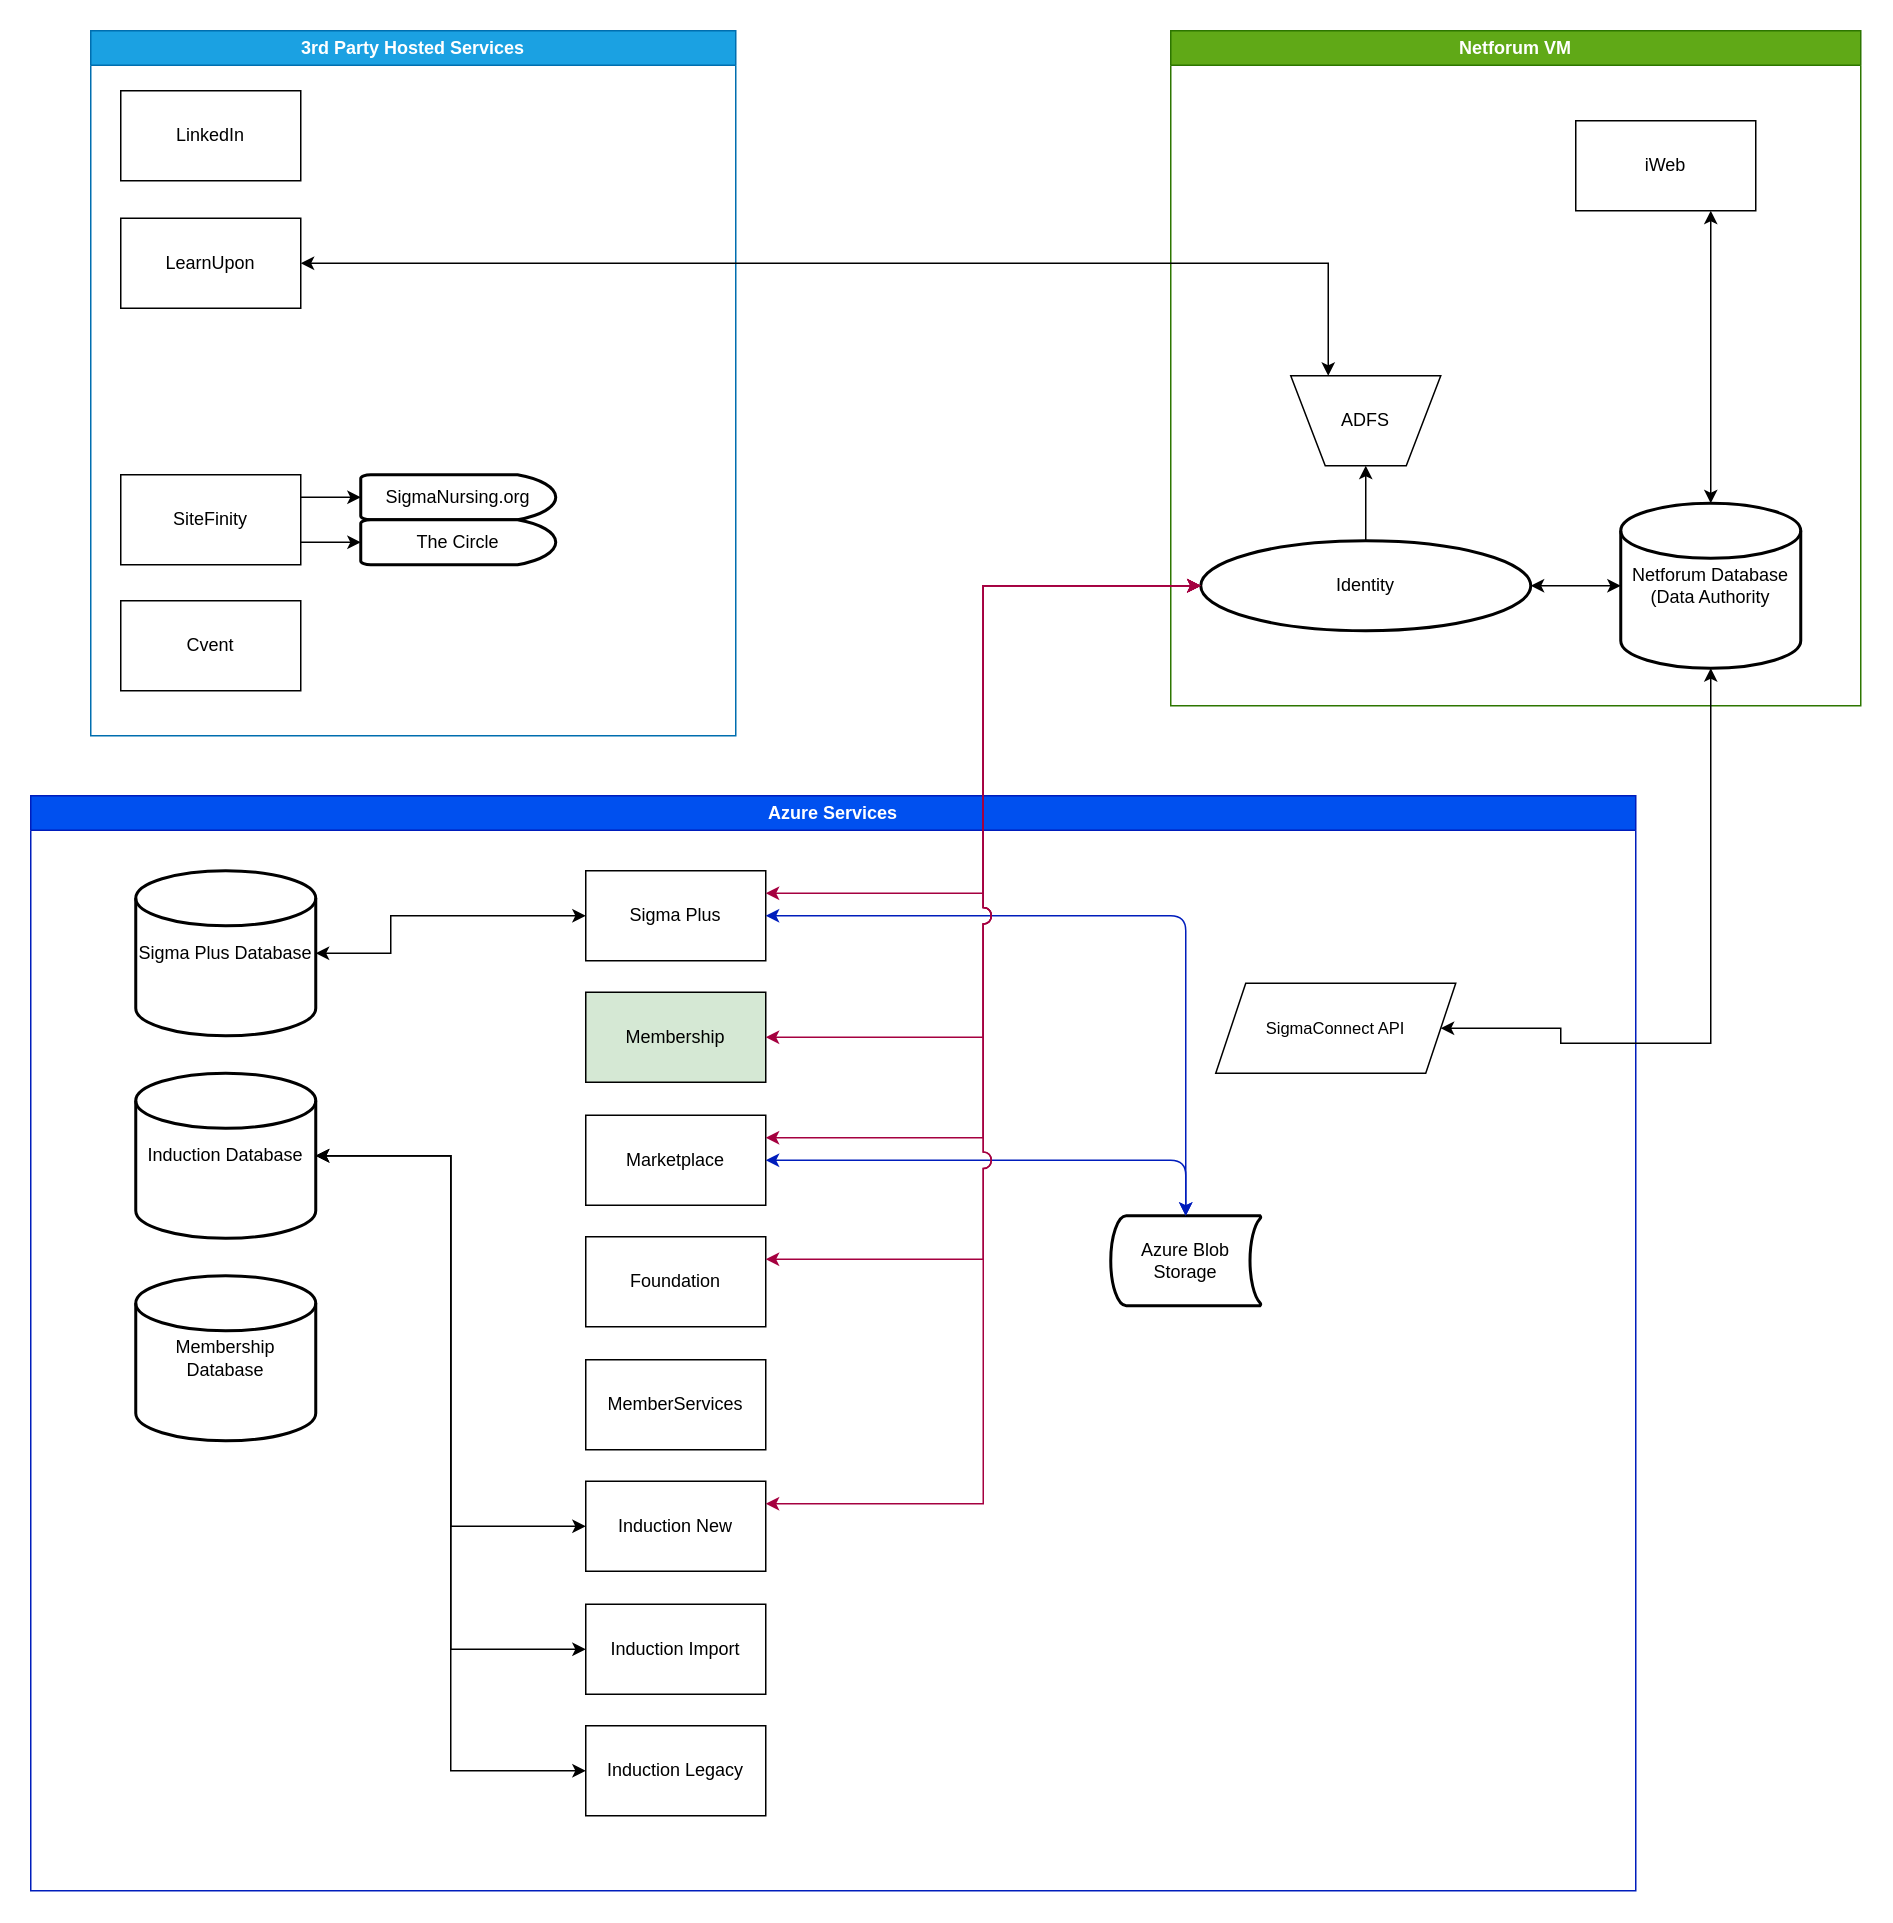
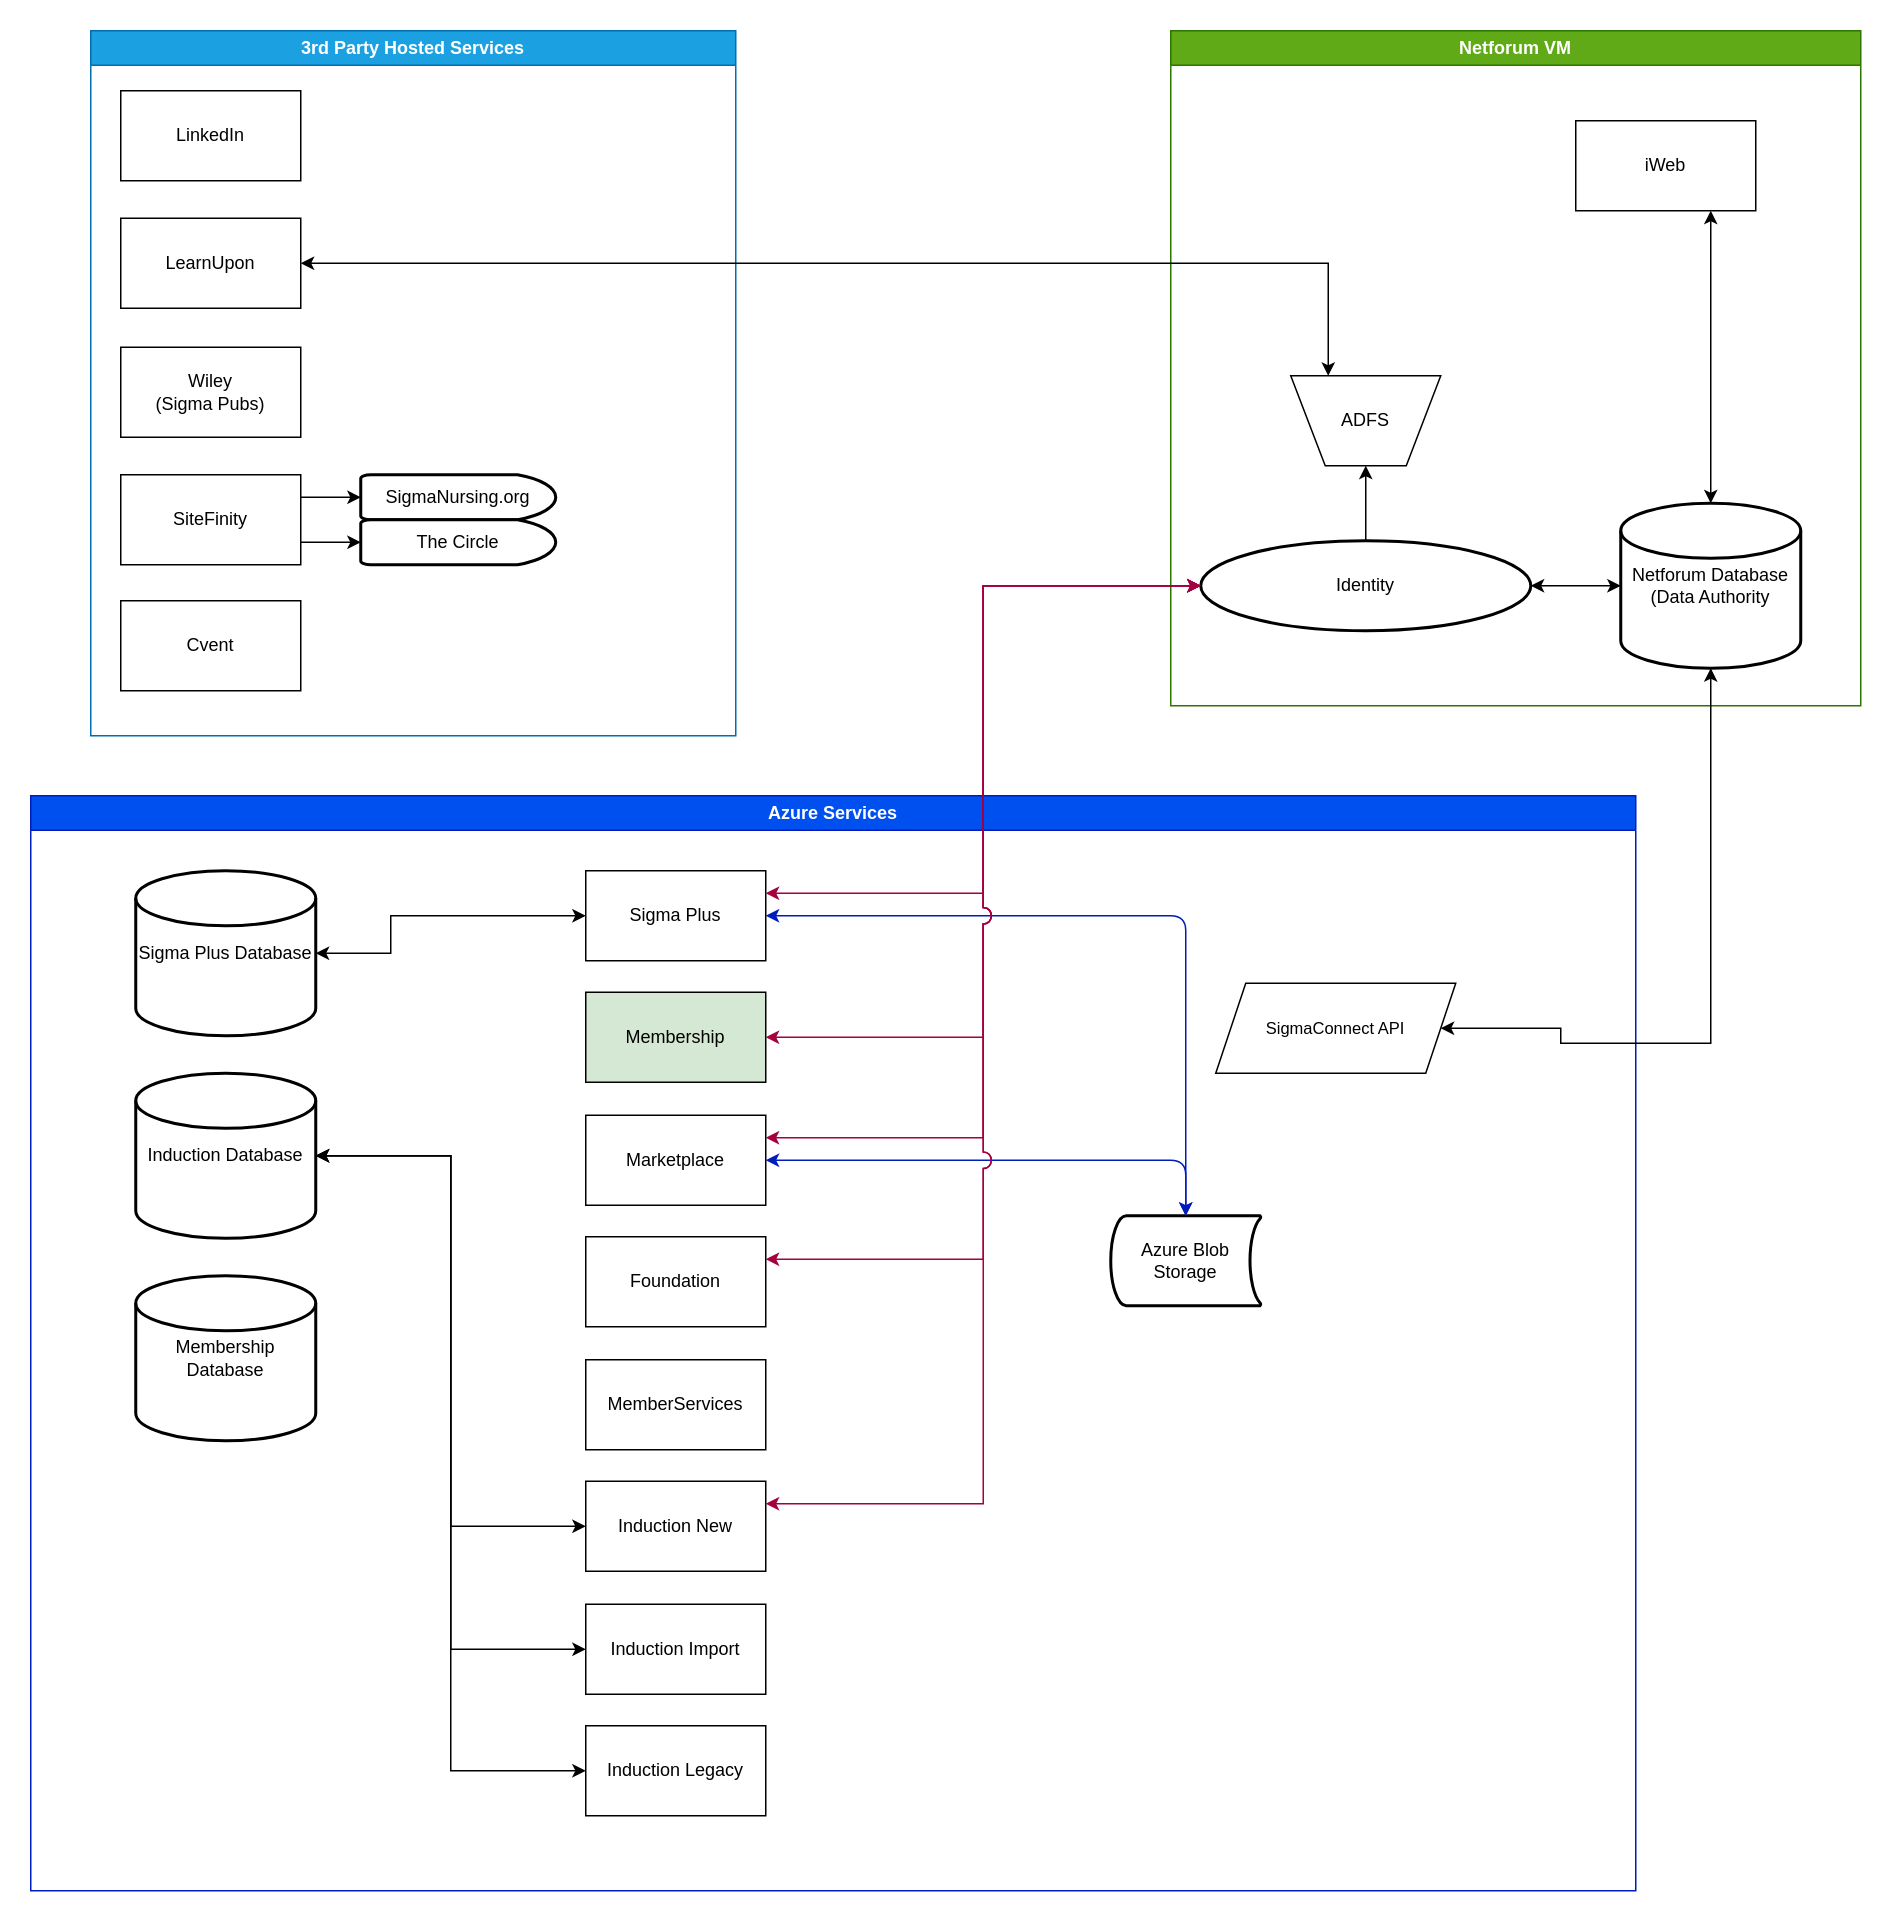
node "Wiley (Sigma Pubs)": added
